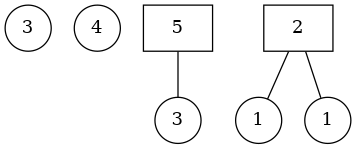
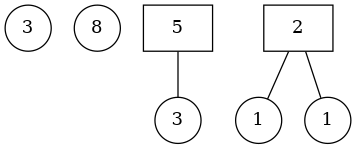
node "4": label "4" -> "8"
